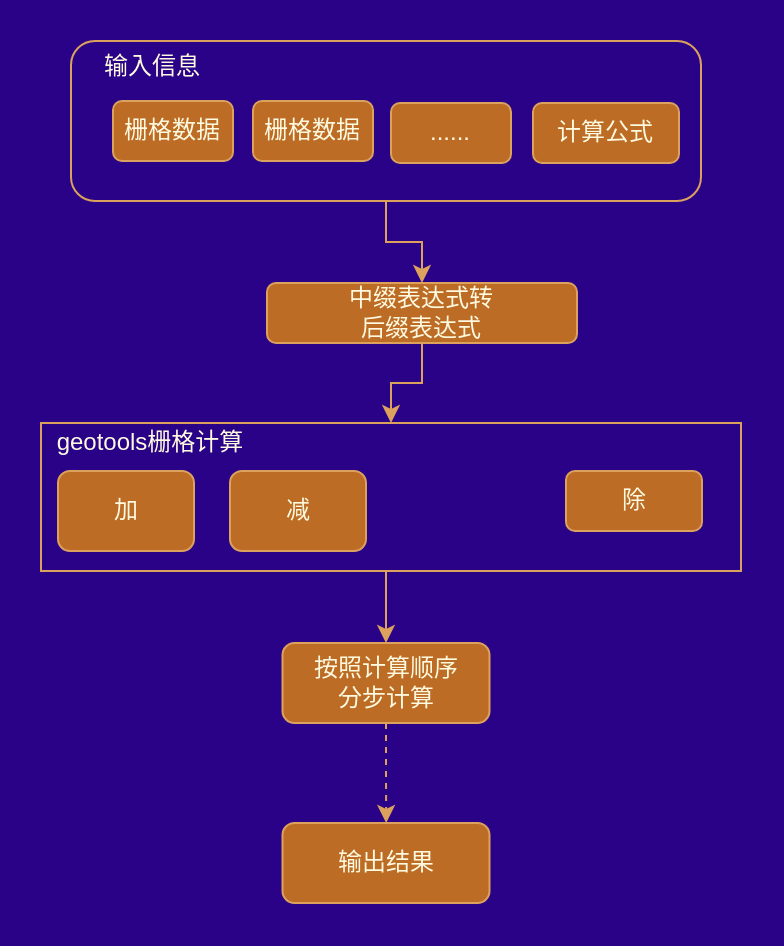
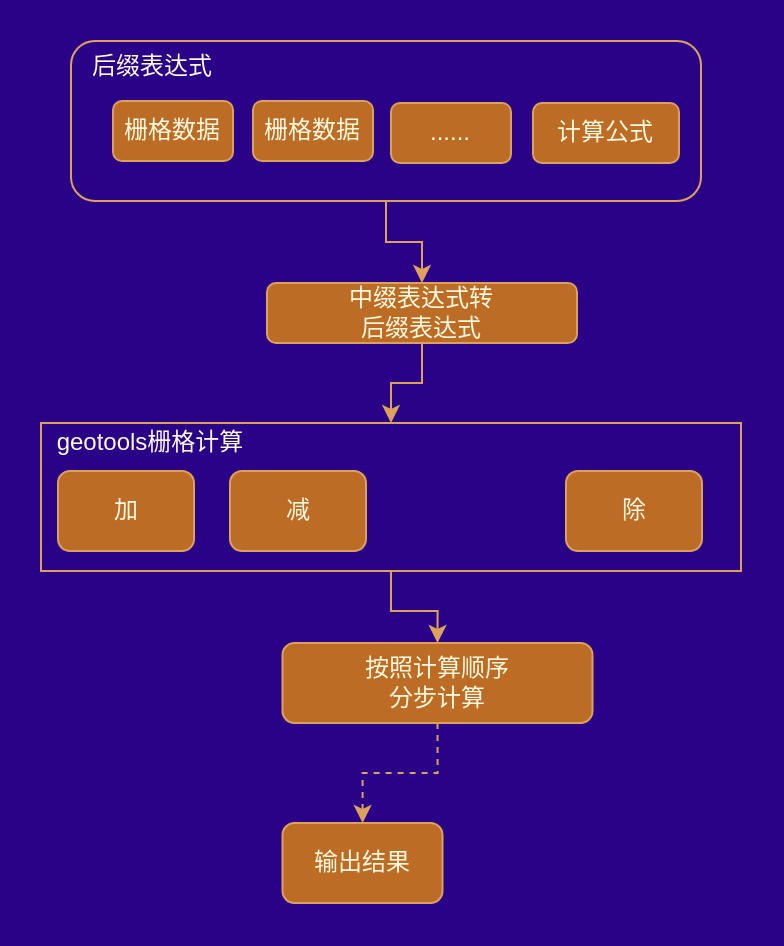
node "输入信息": label "输入信息" -> "后缀表达式"
node "除": size 136x60 -> 136x80
node "按照计算顺序 分步计算": size 207x80 -> 310x80
node "输出结果": size 207x80 -> 160x80
